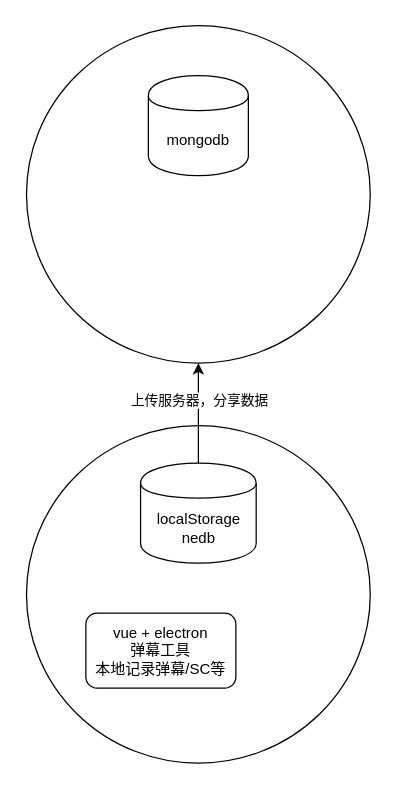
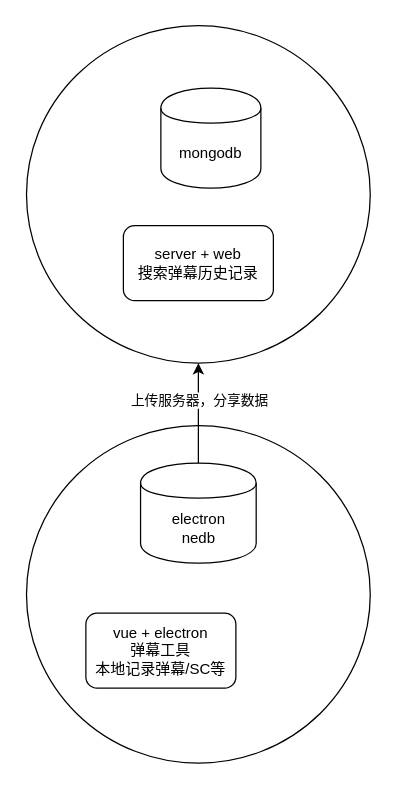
node "mongodb": moved (198, 126) -> (211, 138)
node "server + web 搜索弹幕历史记录": added
node "localStorage nedb": label "localStorage nedb" -> "electron nedb"
